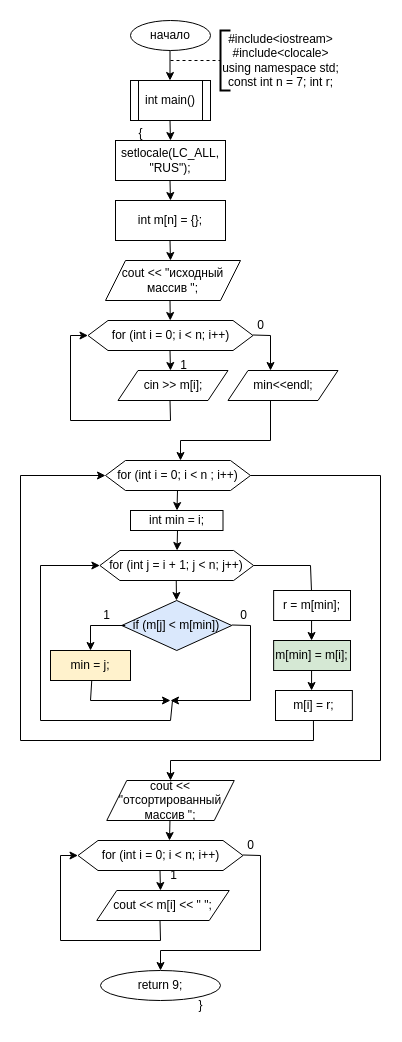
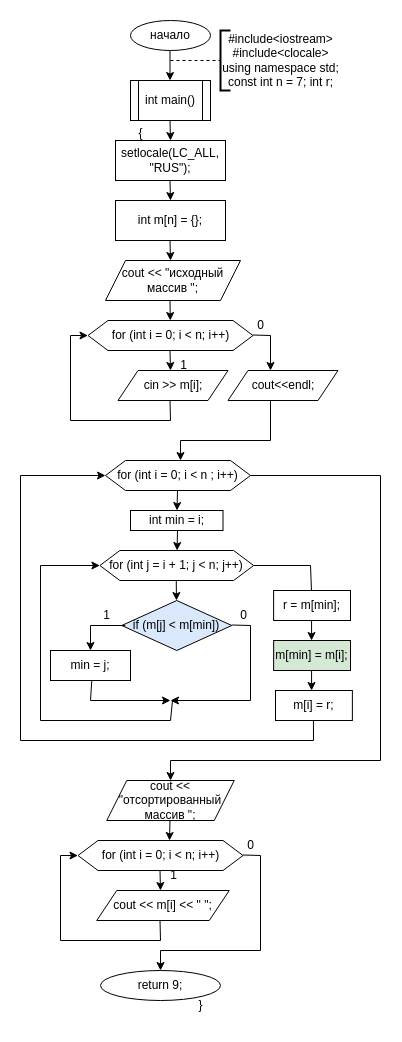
node "min<<endl;": label "min<<endl;" -> "cout<<endl;"
node "min = j;": fillcolor #fff2cc -> #ffffff
